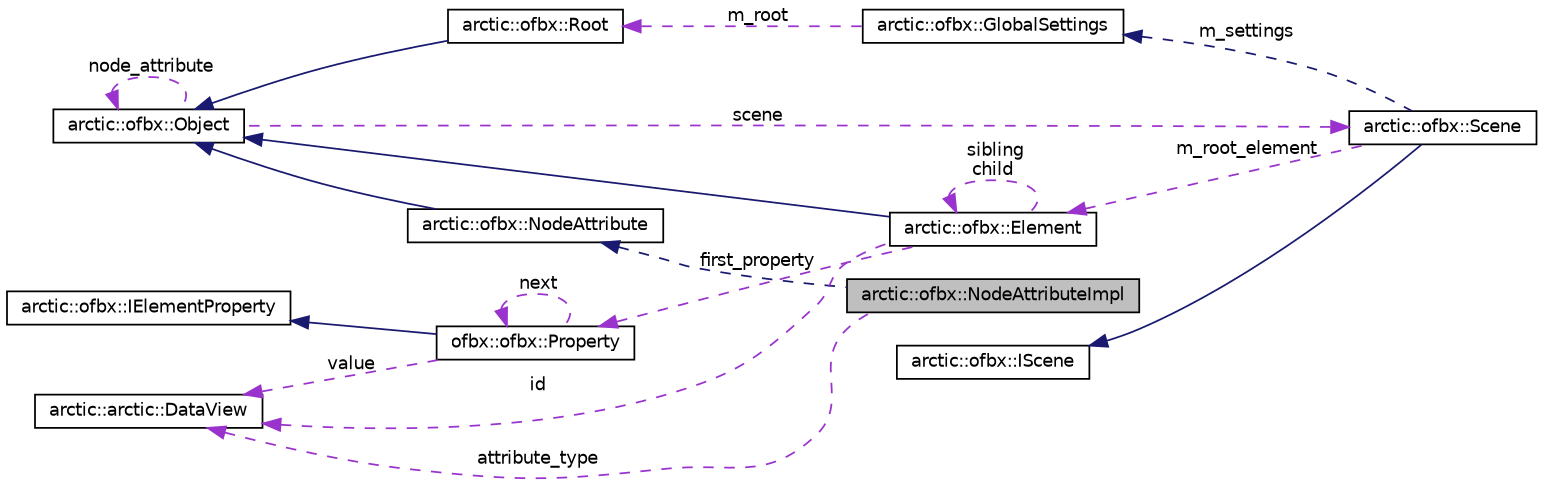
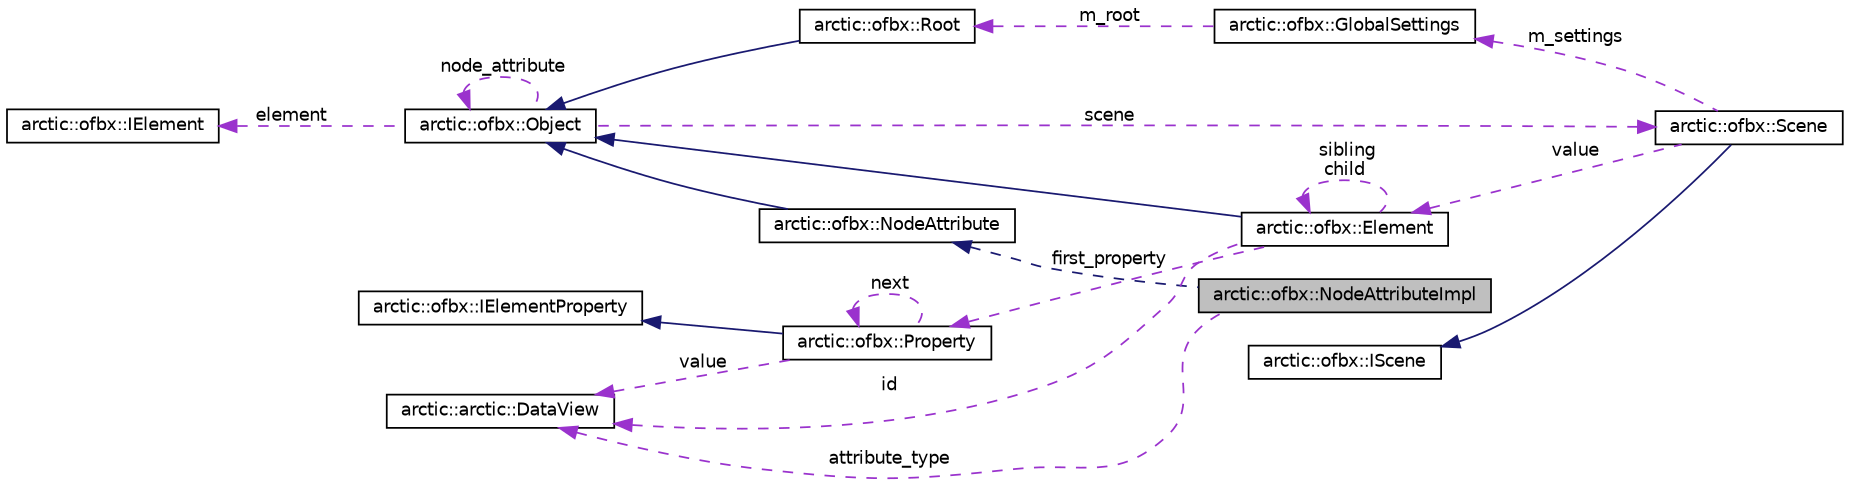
edge "arctic::ofbx::Scene" -> "arctic::ofbx::GlobalSettings": color midnightblue -> darkorchid3
node "arctic::ofbx::IElement": added
edge "arctic::ofbx::Scene" -> "arctic::ofbx::Element": label " m_root_element" -> " value"
node "ofbx::ofbx::Property": label "ofbx::ofbx::Property" -> "arctic::ofbx::Property"
